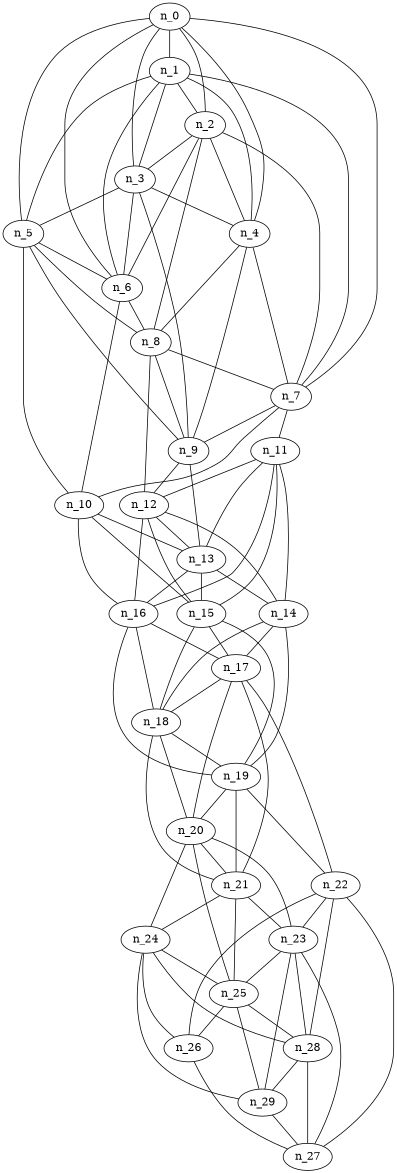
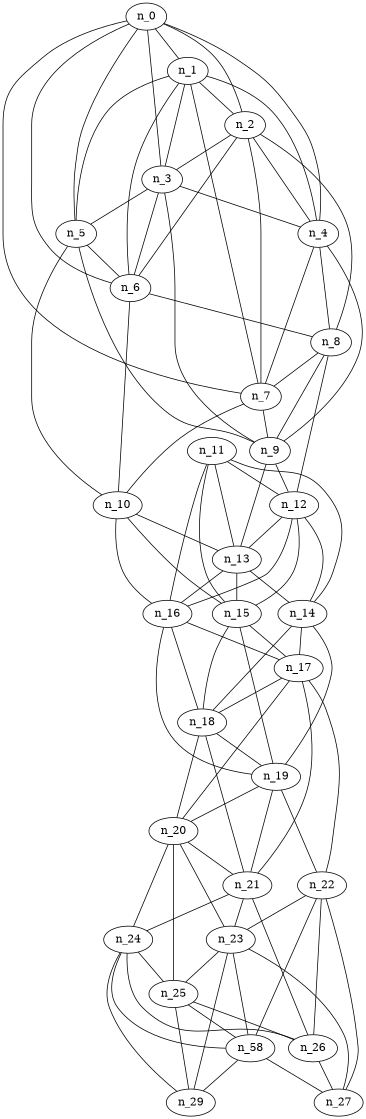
edge "n_5" -- "n_8": removed
edge "n_7" -- "n_11": removed
edge "n_21" -- "n_25": now "n_21" -- "n_26"
node "n_28": label "n_28" -> "n_58"
edge "n_29" -- "n_27": removed
